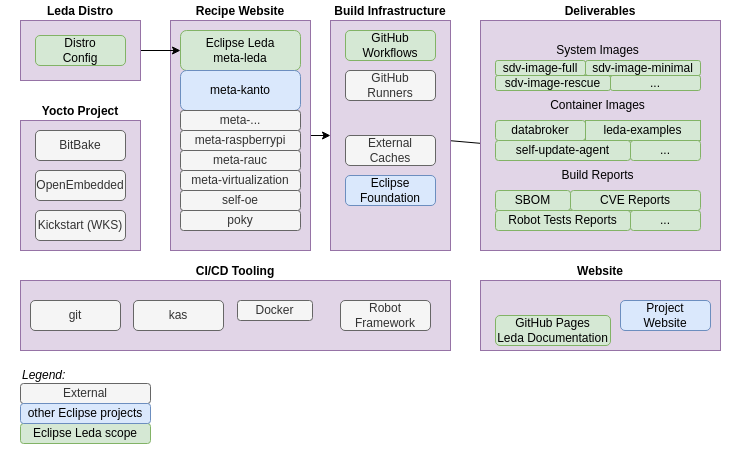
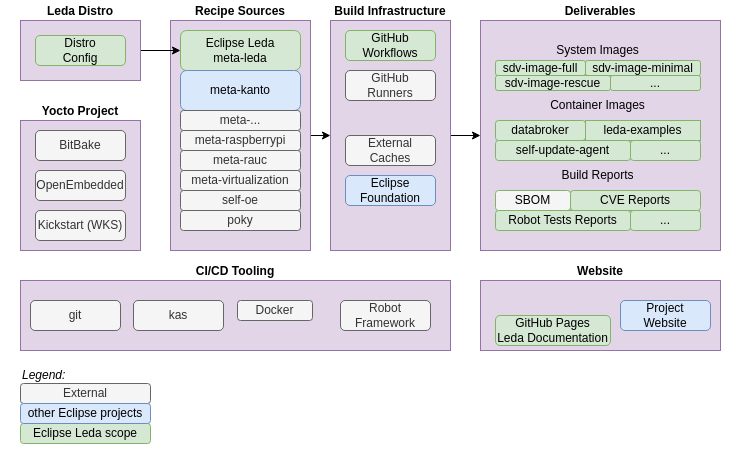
node "Recipe Website": label "Recipe Website" -> "Recipe Sources"
edge "Build Infrastructure" -> "self-update-agent": now "Build Infrastructure" -> "Deliverables"
node "SBOM": fillcolor #d5e8d4 -> #f5f5f5
